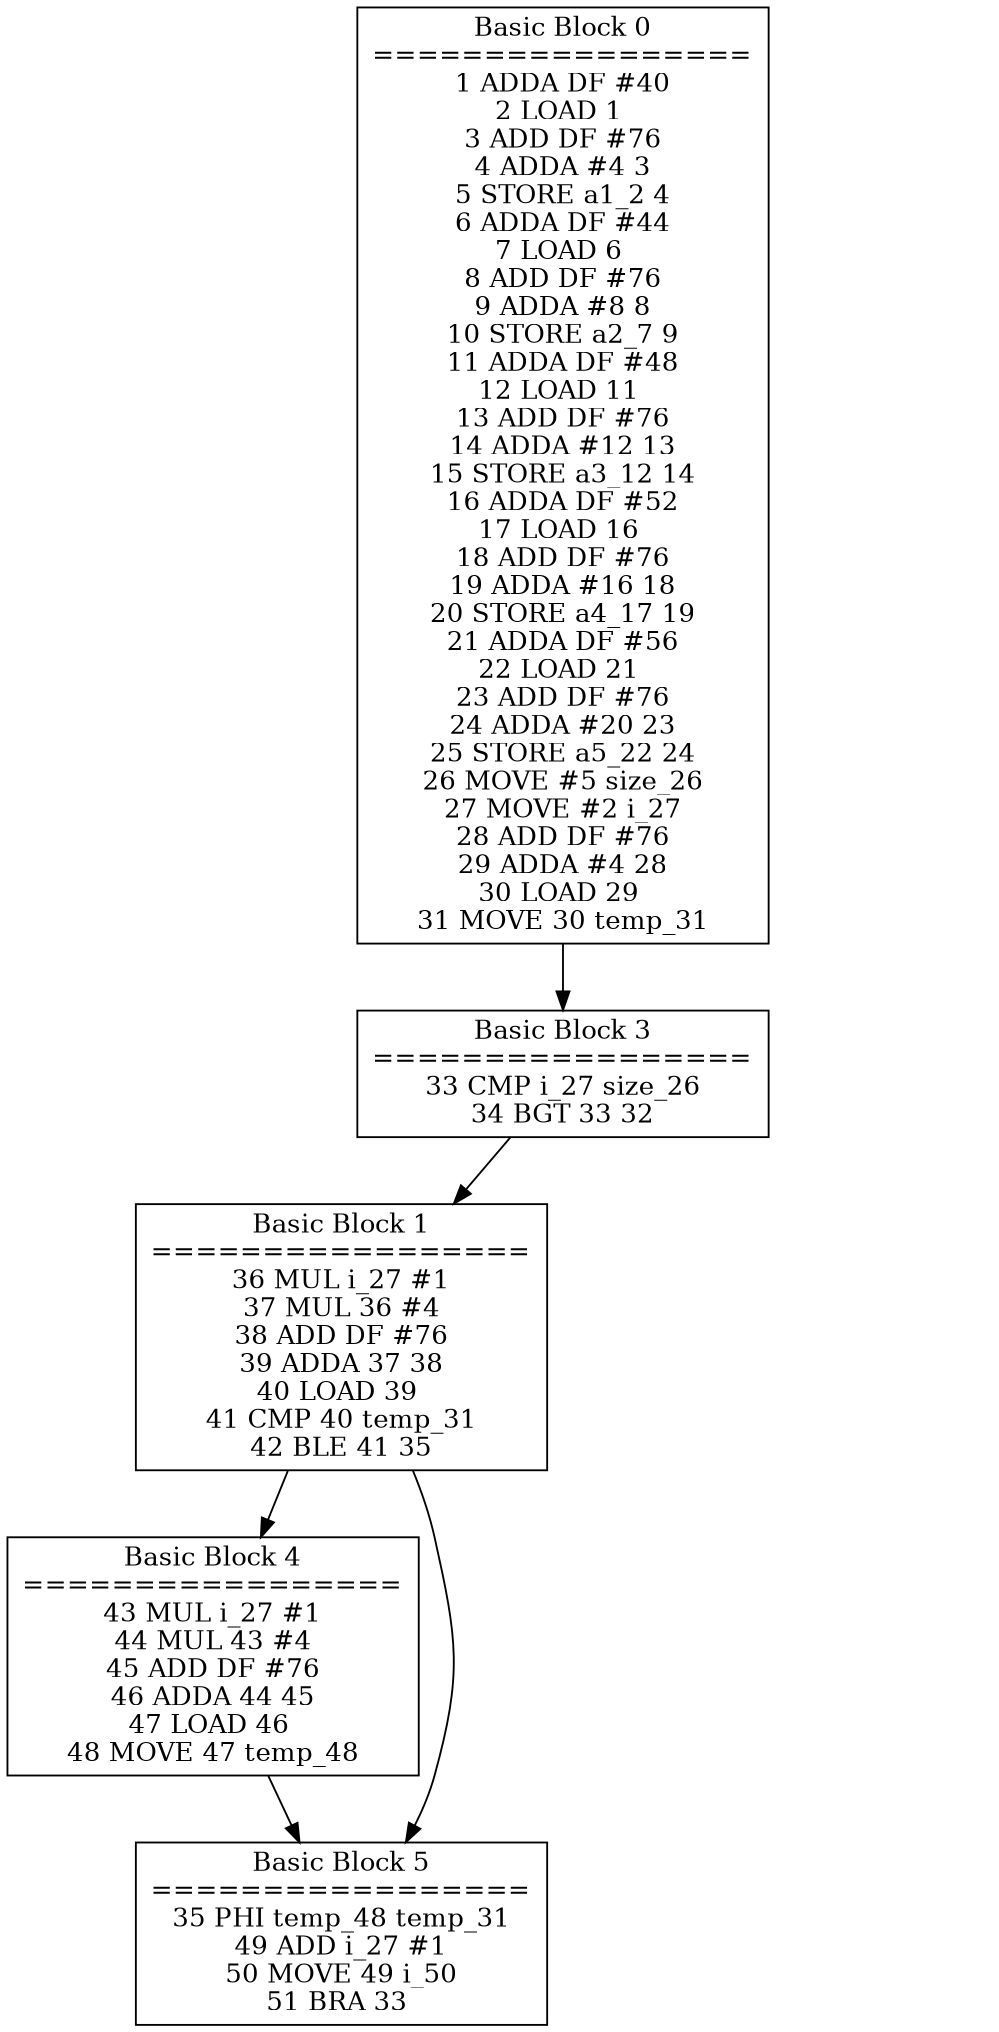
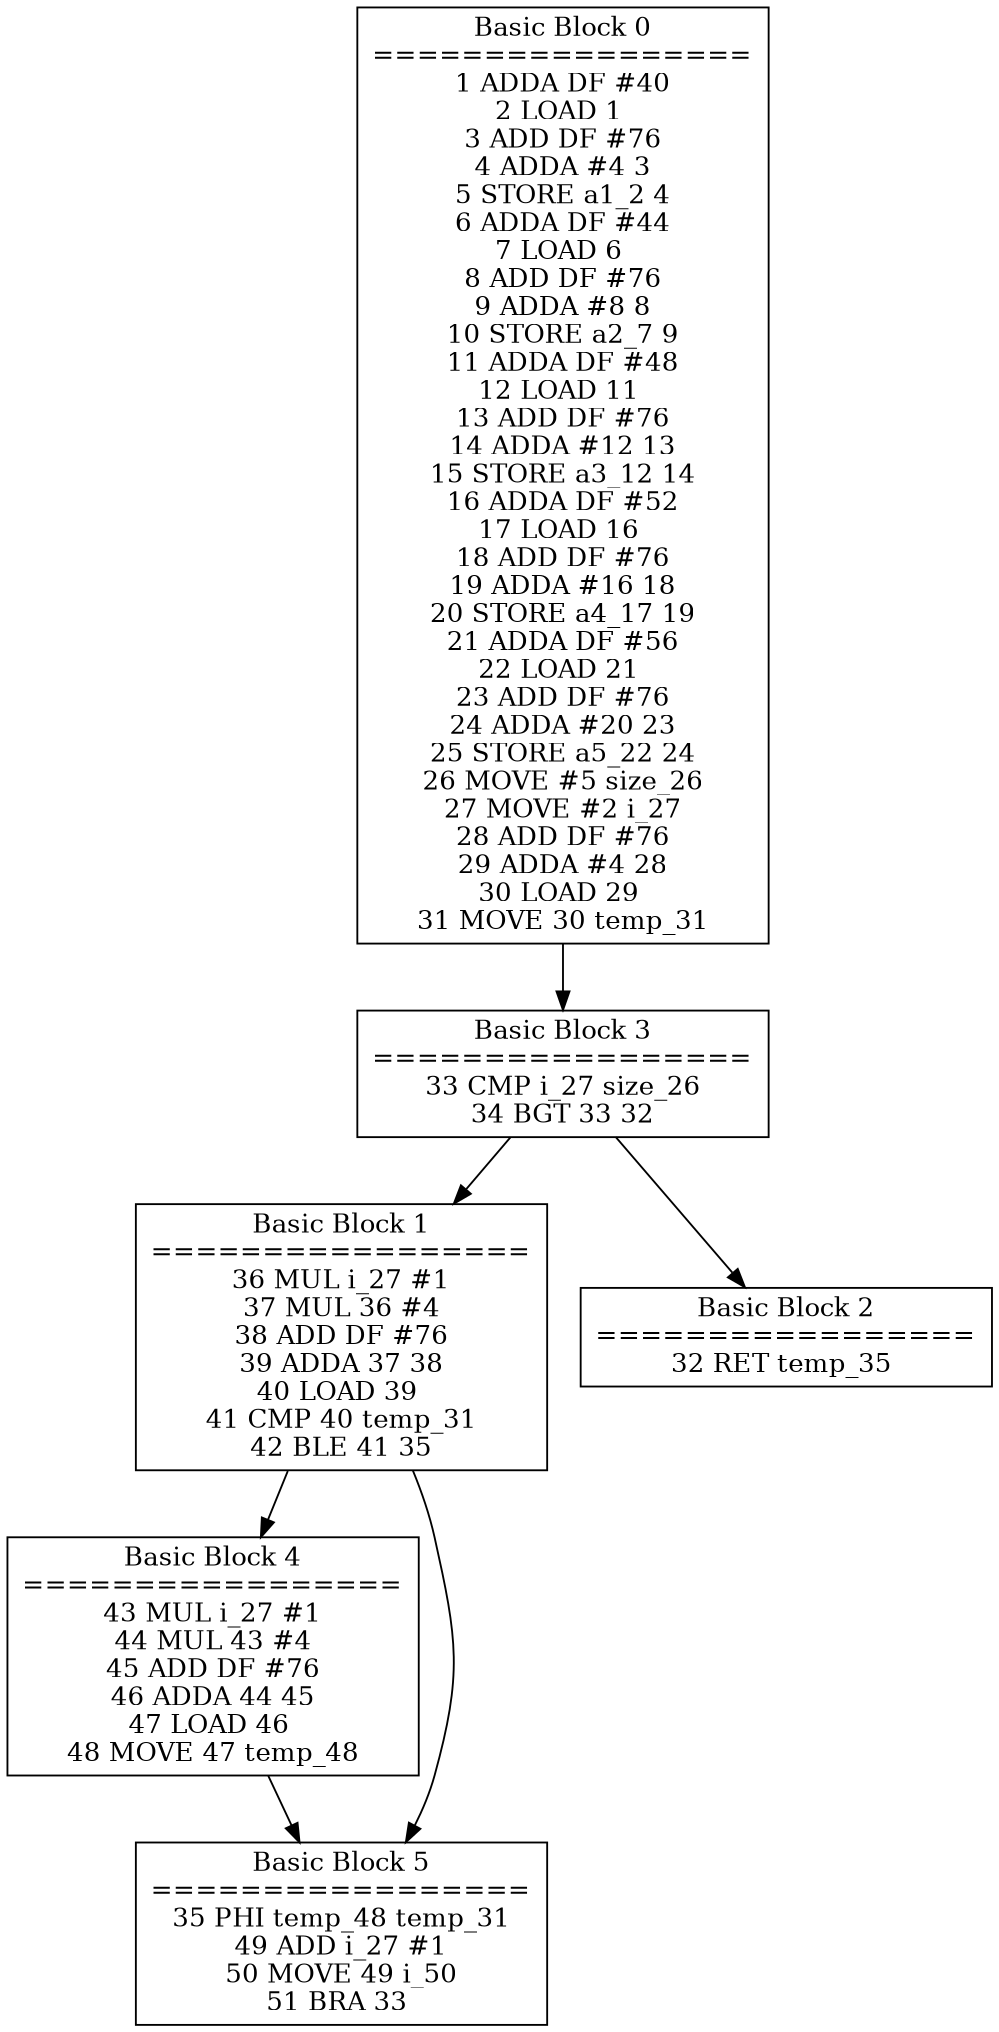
node "Basic Block 2 ================= 32 RET temp_35": added
